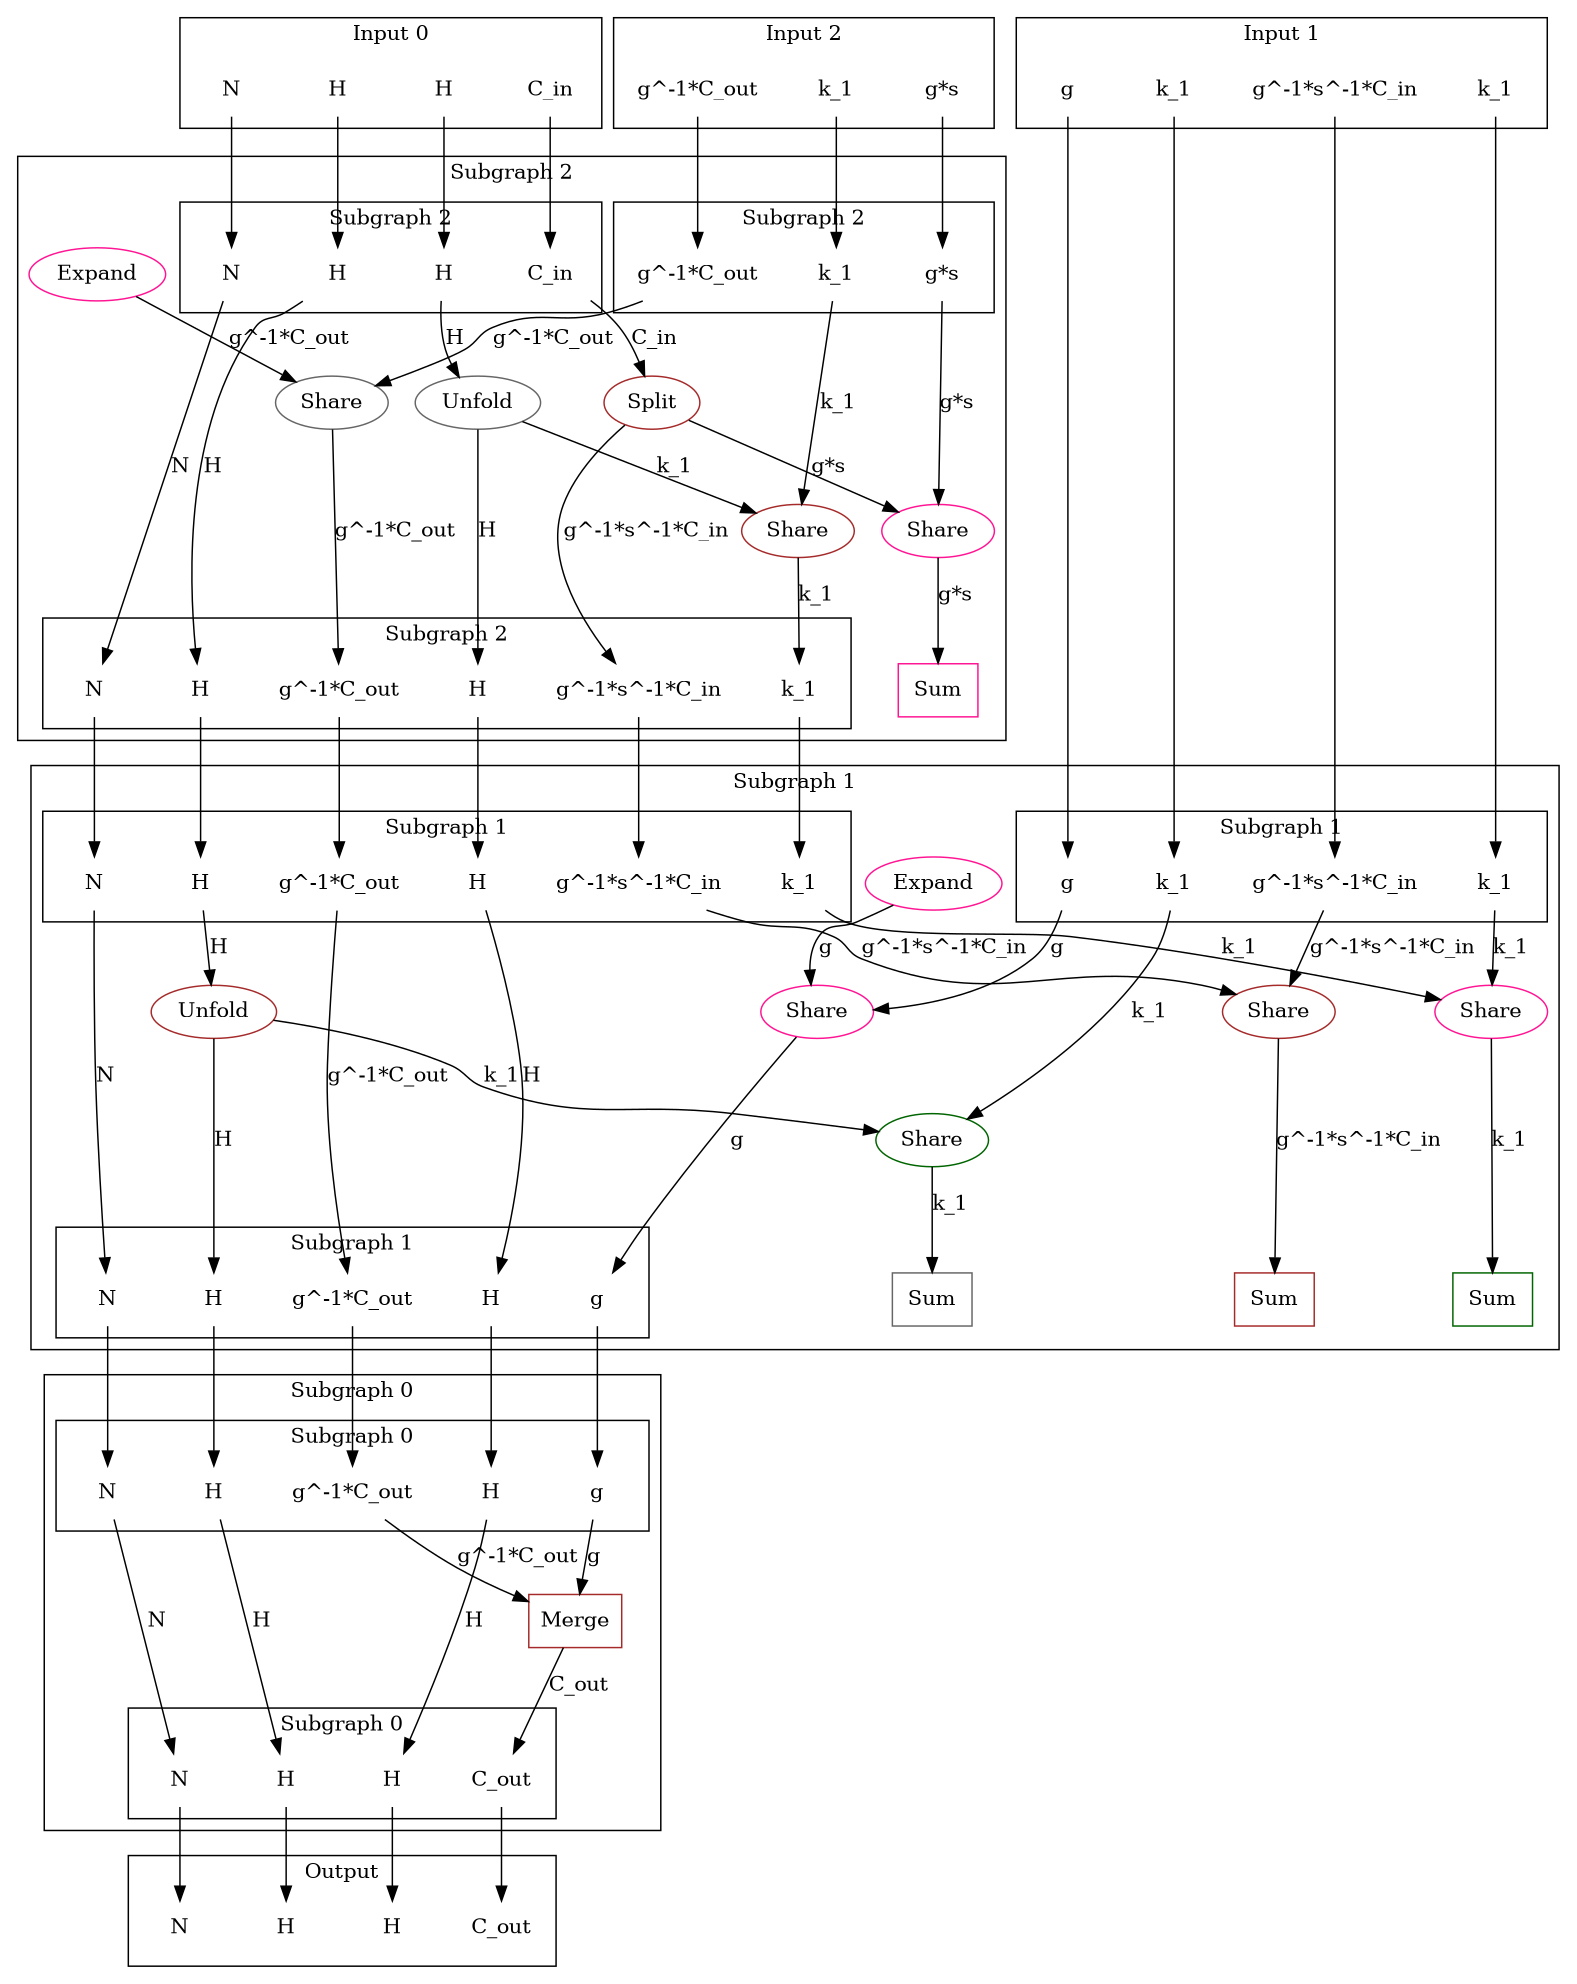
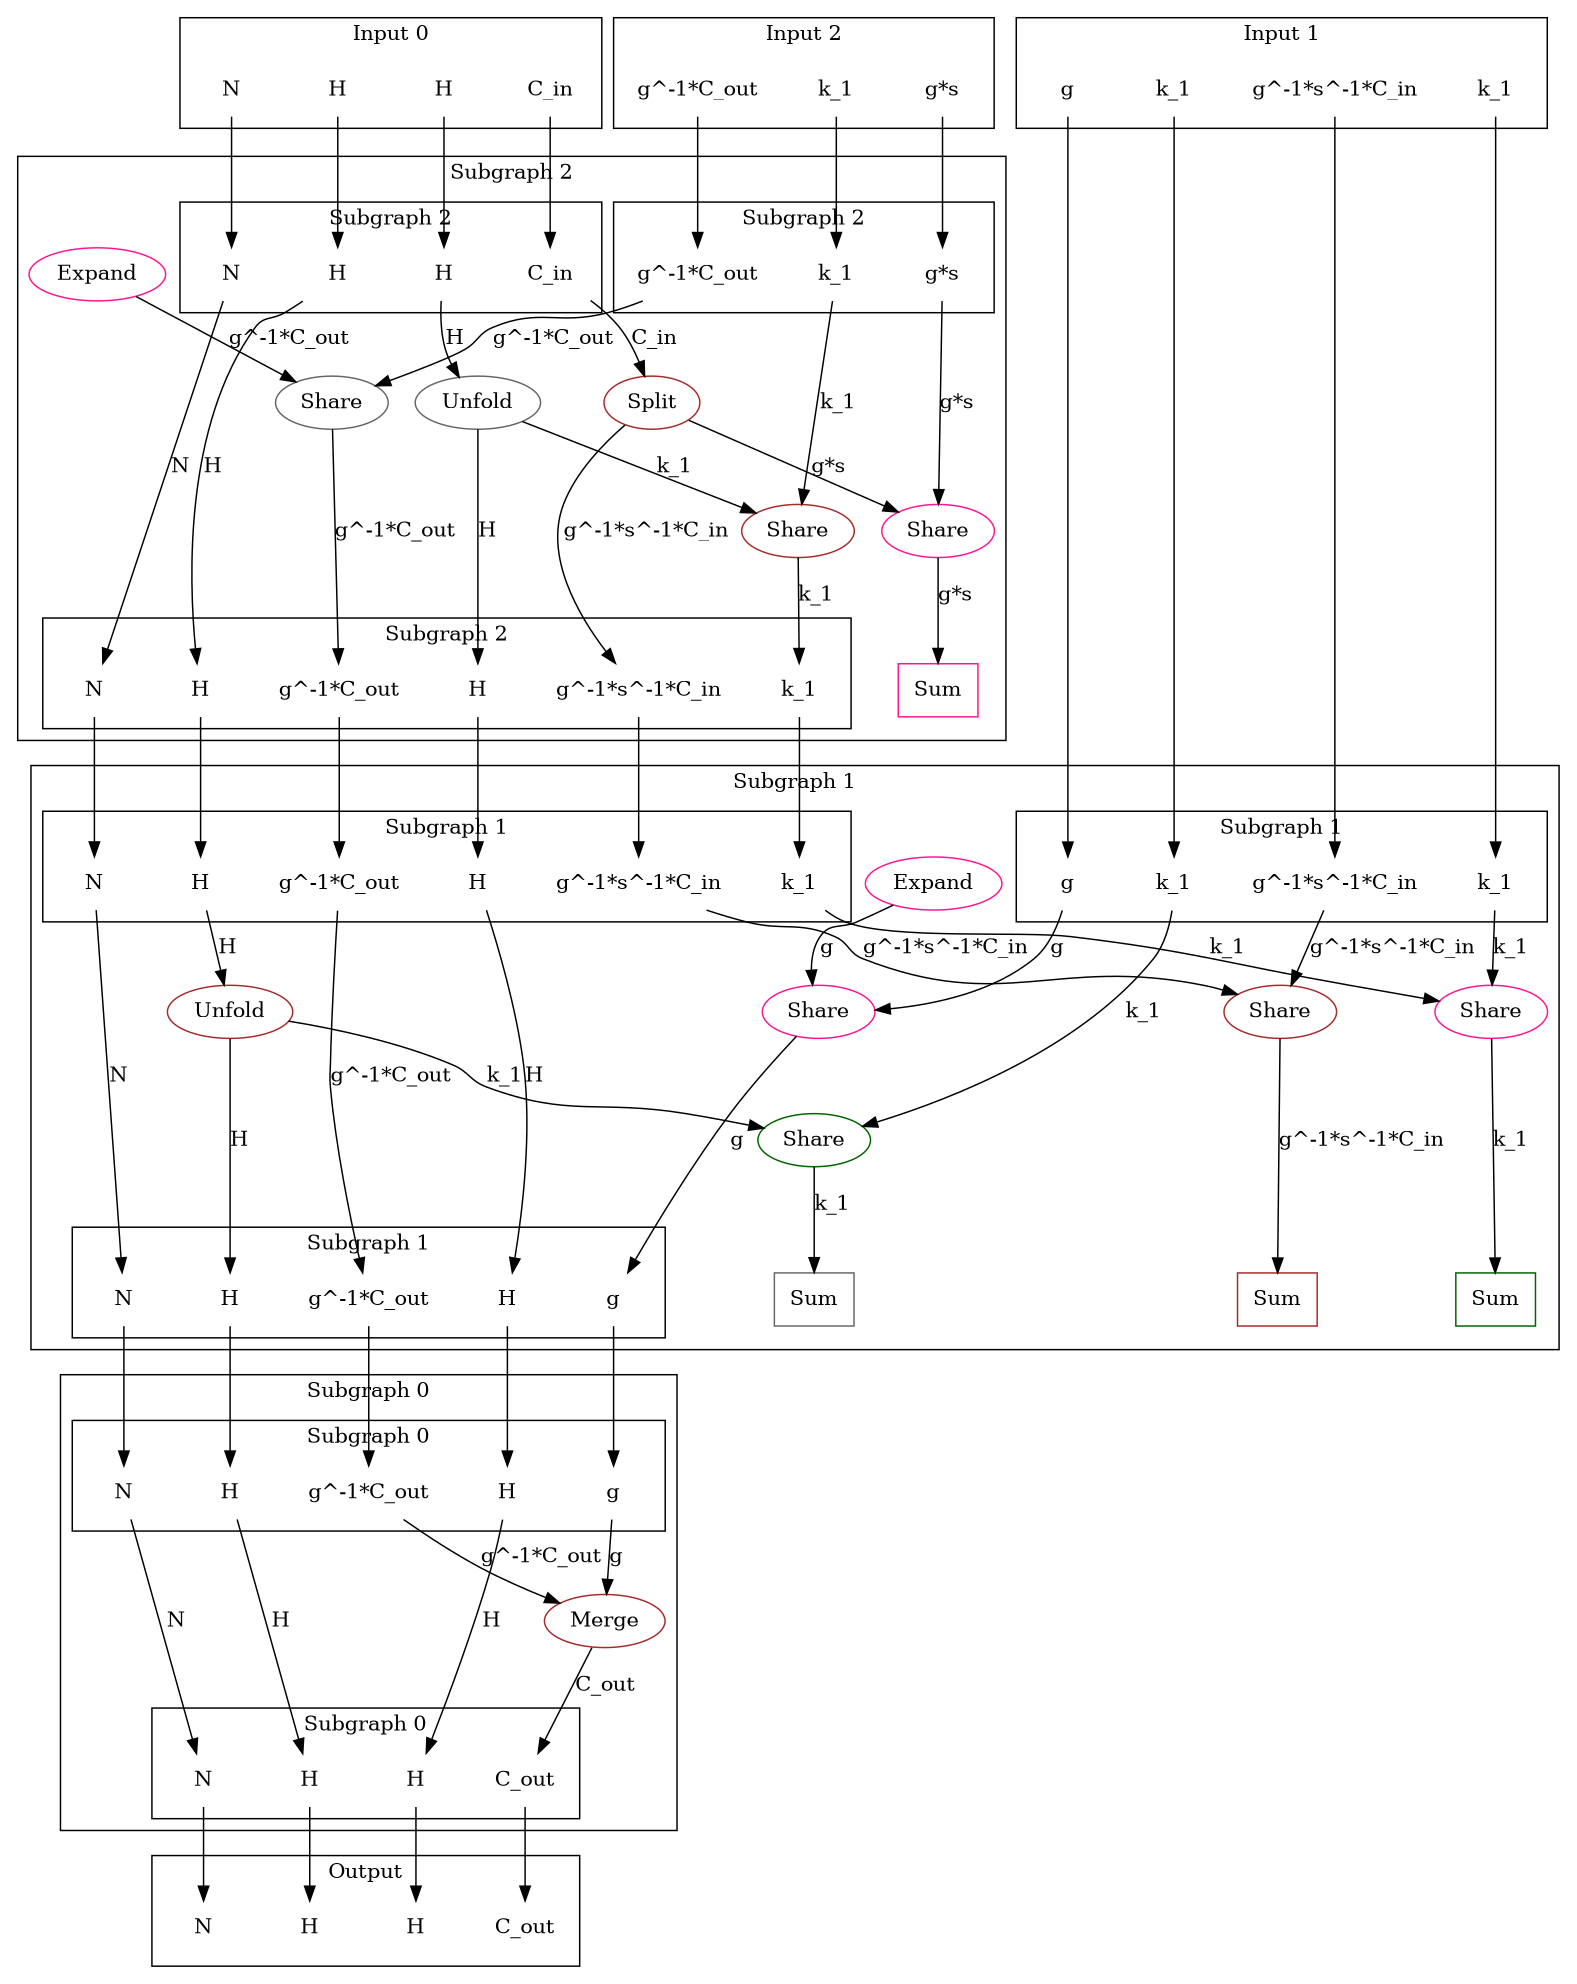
node "Merge": shape box -> ellipse
